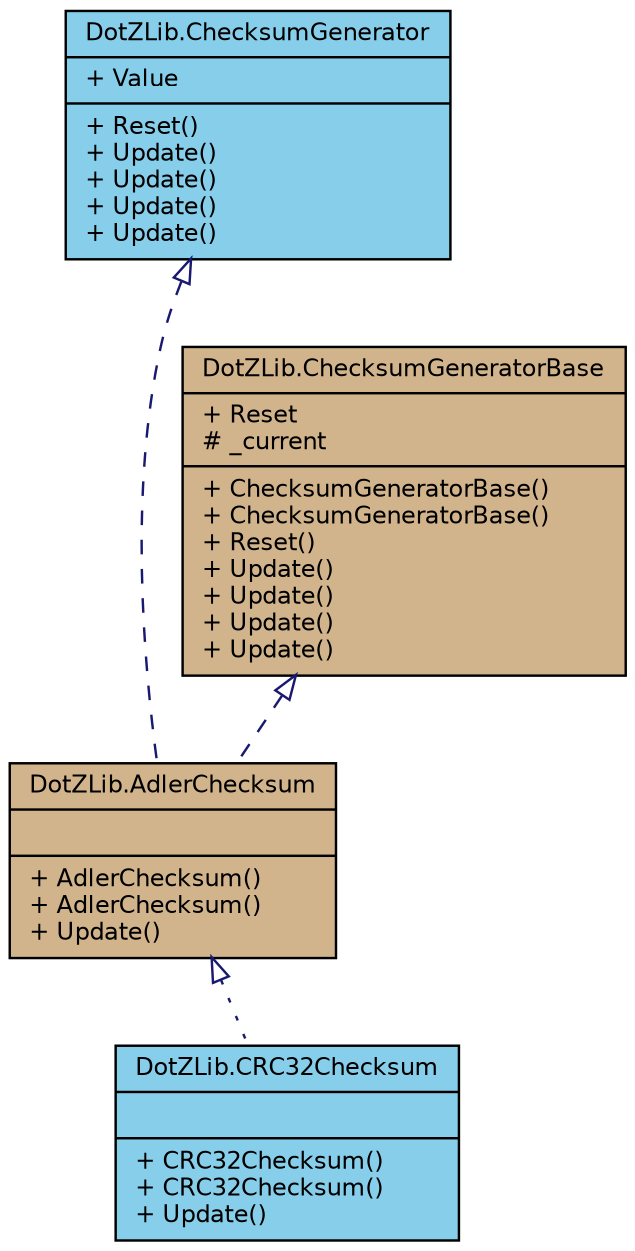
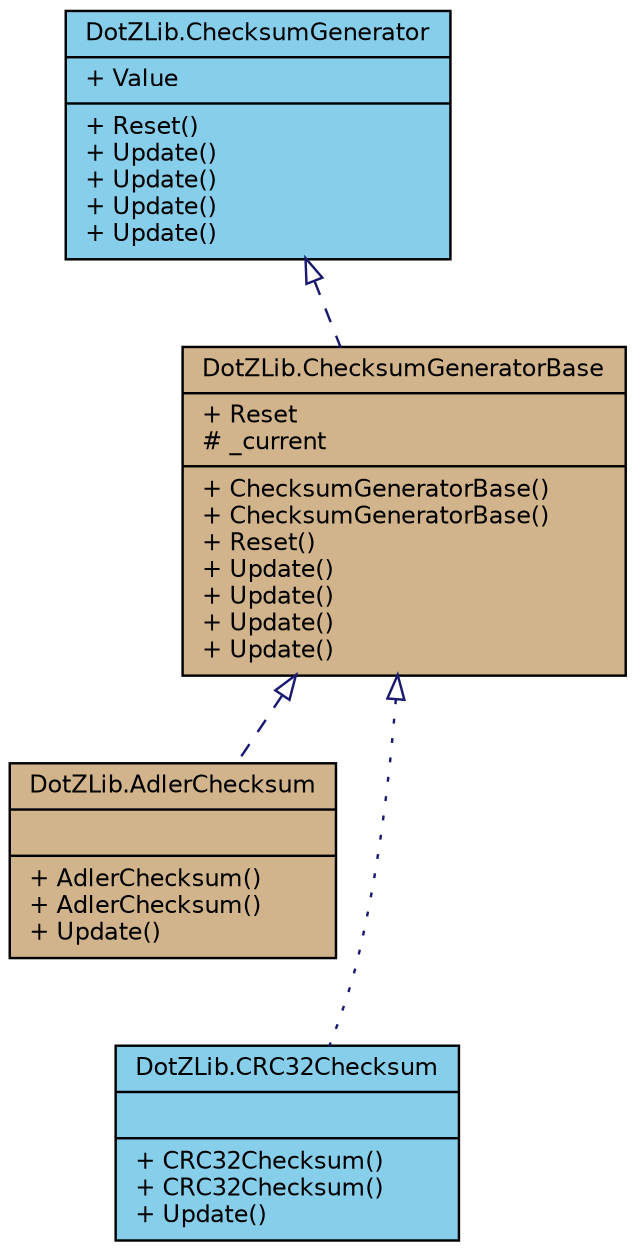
edge "DotZLib.AdlerChecksum" -> "DotZLib.ChecksumGenerator": now "DotZLib.ChecksumGeneratorBase" -> "DotZLib.ChecksumGenerator"
edge "DotZLib.CRC32Checksum" -> "DotZLib.AdlerChecksum": now "DotZLib.CRC32Checksum" -> "DotZLib.ChecksumGeneratorBase"
